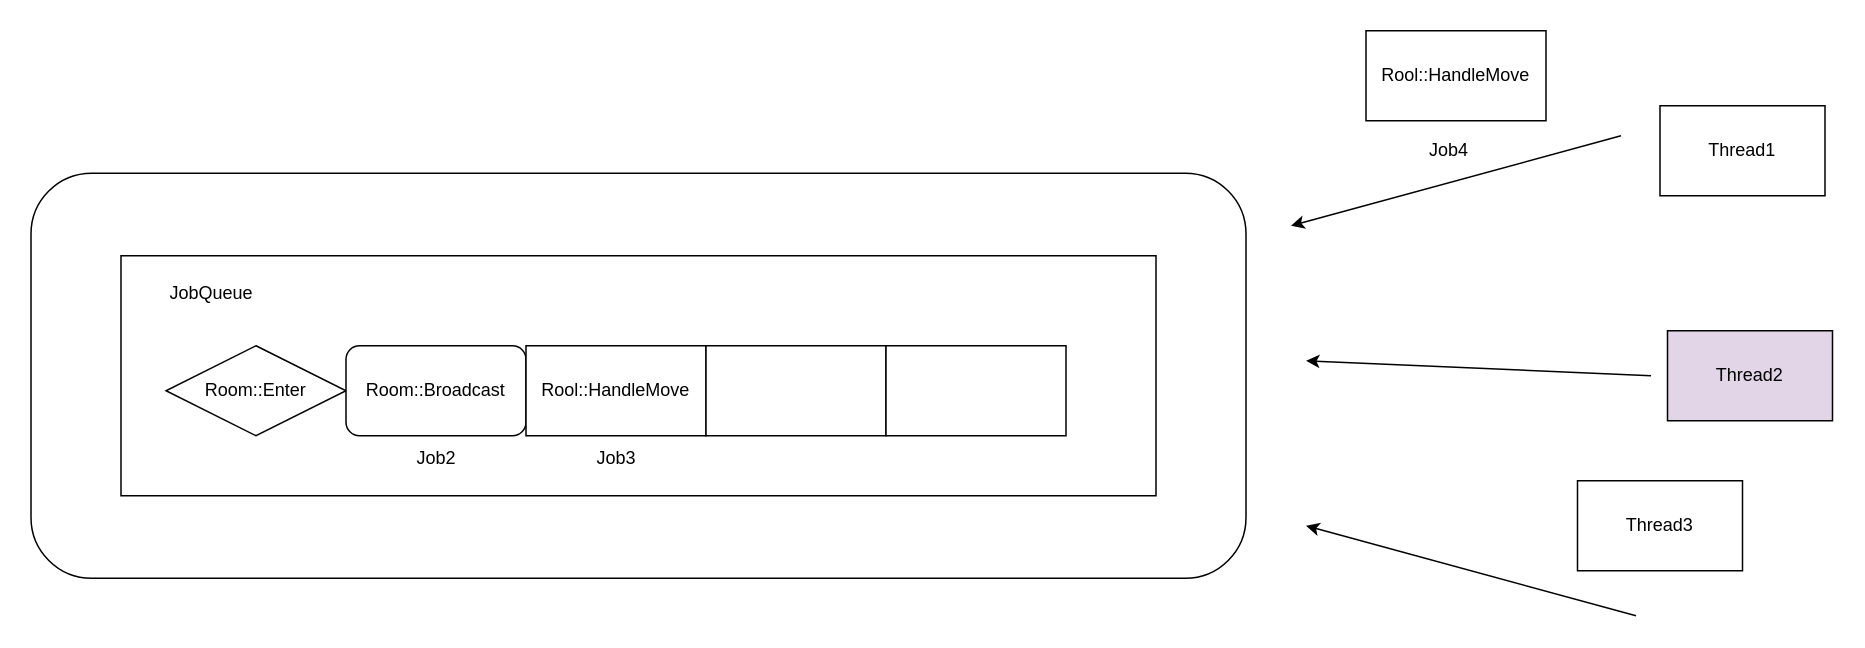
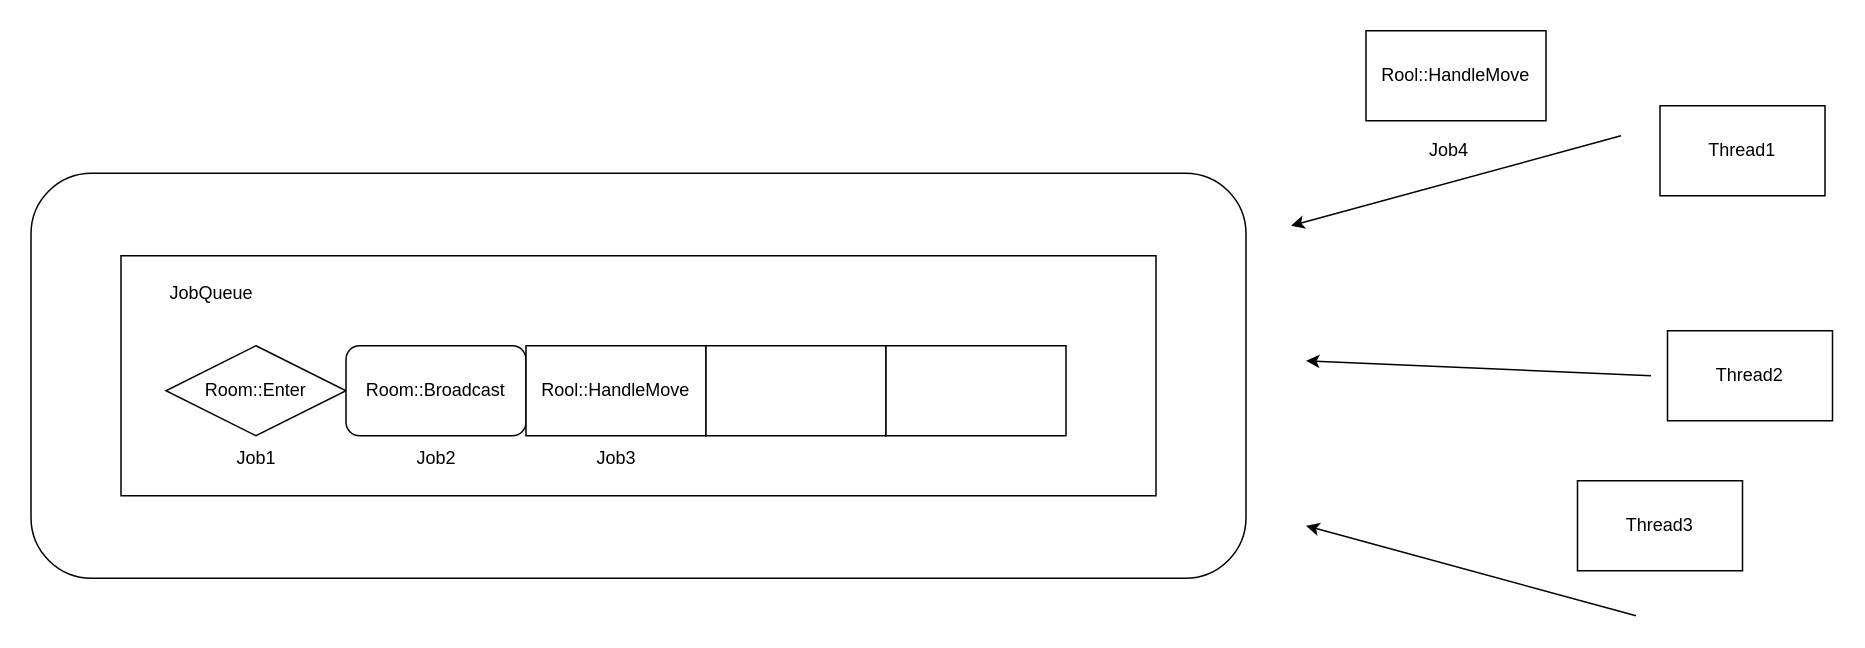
node "Thread2": fillcolor #e1d5e7 -> #ffffff
node "Job1": added
